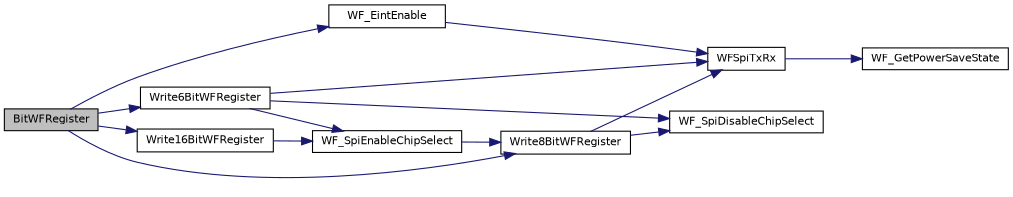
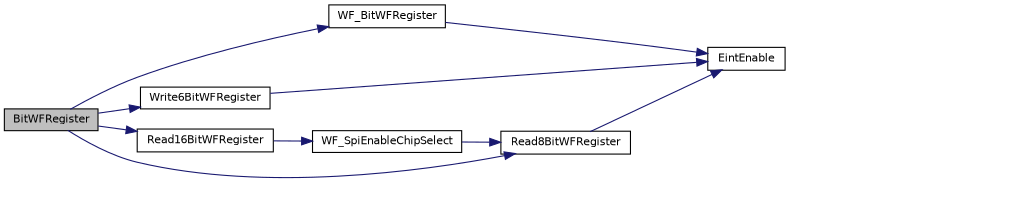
node "WF_EintEnable": label "WF_EintEnable" -> "WF_BitWFRegister"
node "WFSpiTxRx": label "WFSpiTxRx" -> "EintEnable"
node "WF_GetPowerSaveState": removed
edge "Write6BitWFRegister" -> "WF_SpiEnableChipSelect": removed
node "WF_SpiDisableChipSelect": removed
node "Write16BitWFRegister": label "Write16BitWFRegister" -> "Read16BitWFRegister"
node "Write8BitWFRegister": label "Write8BitWFRegister" -> "Read8BitWFRegister"
